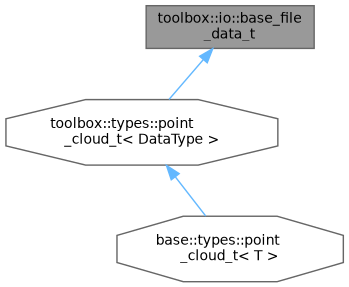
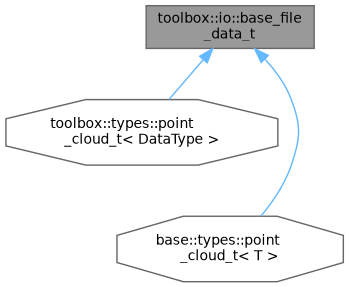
edge "base::types::point _cloud_t< T >" -> "toolbox::types::point _cloud_t< DataType >": now "base::types::point _cloud_t< T >" -> "toolbox::io::base_file _data_t"
